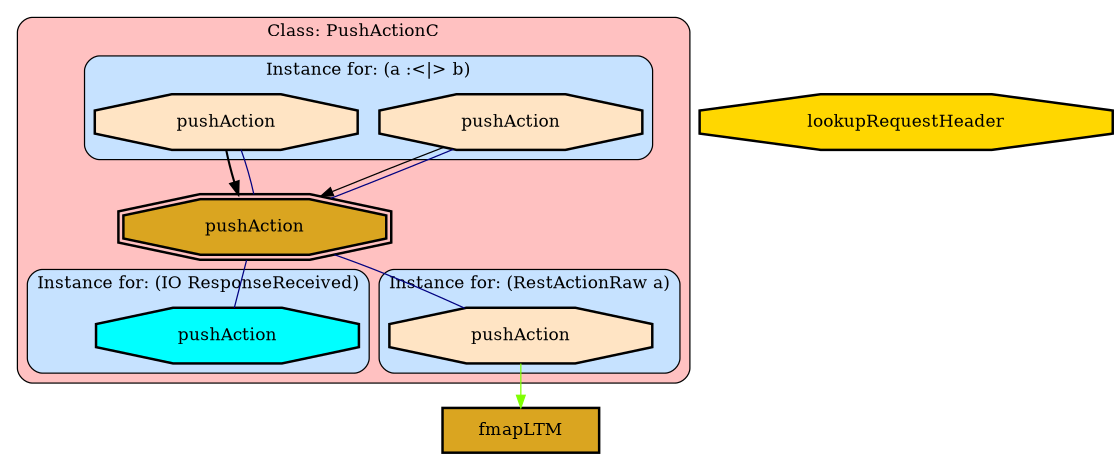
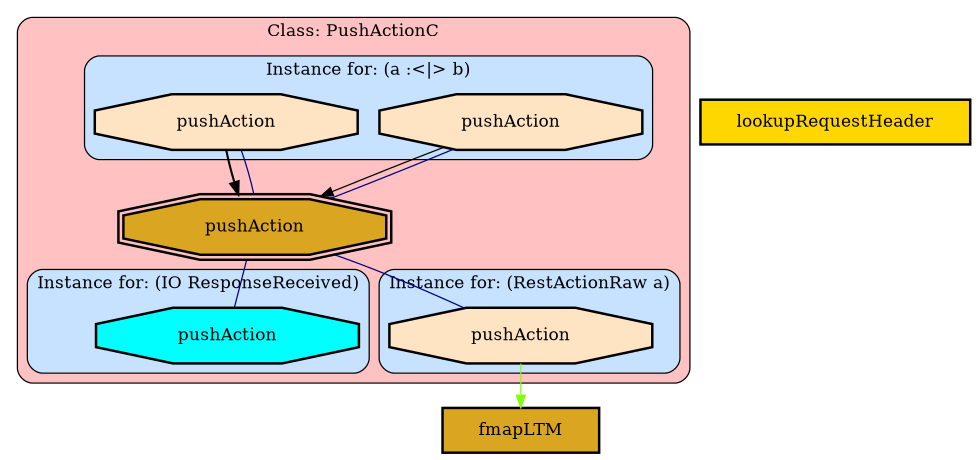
node "lookupRequestHeader": shape octagon -> box
